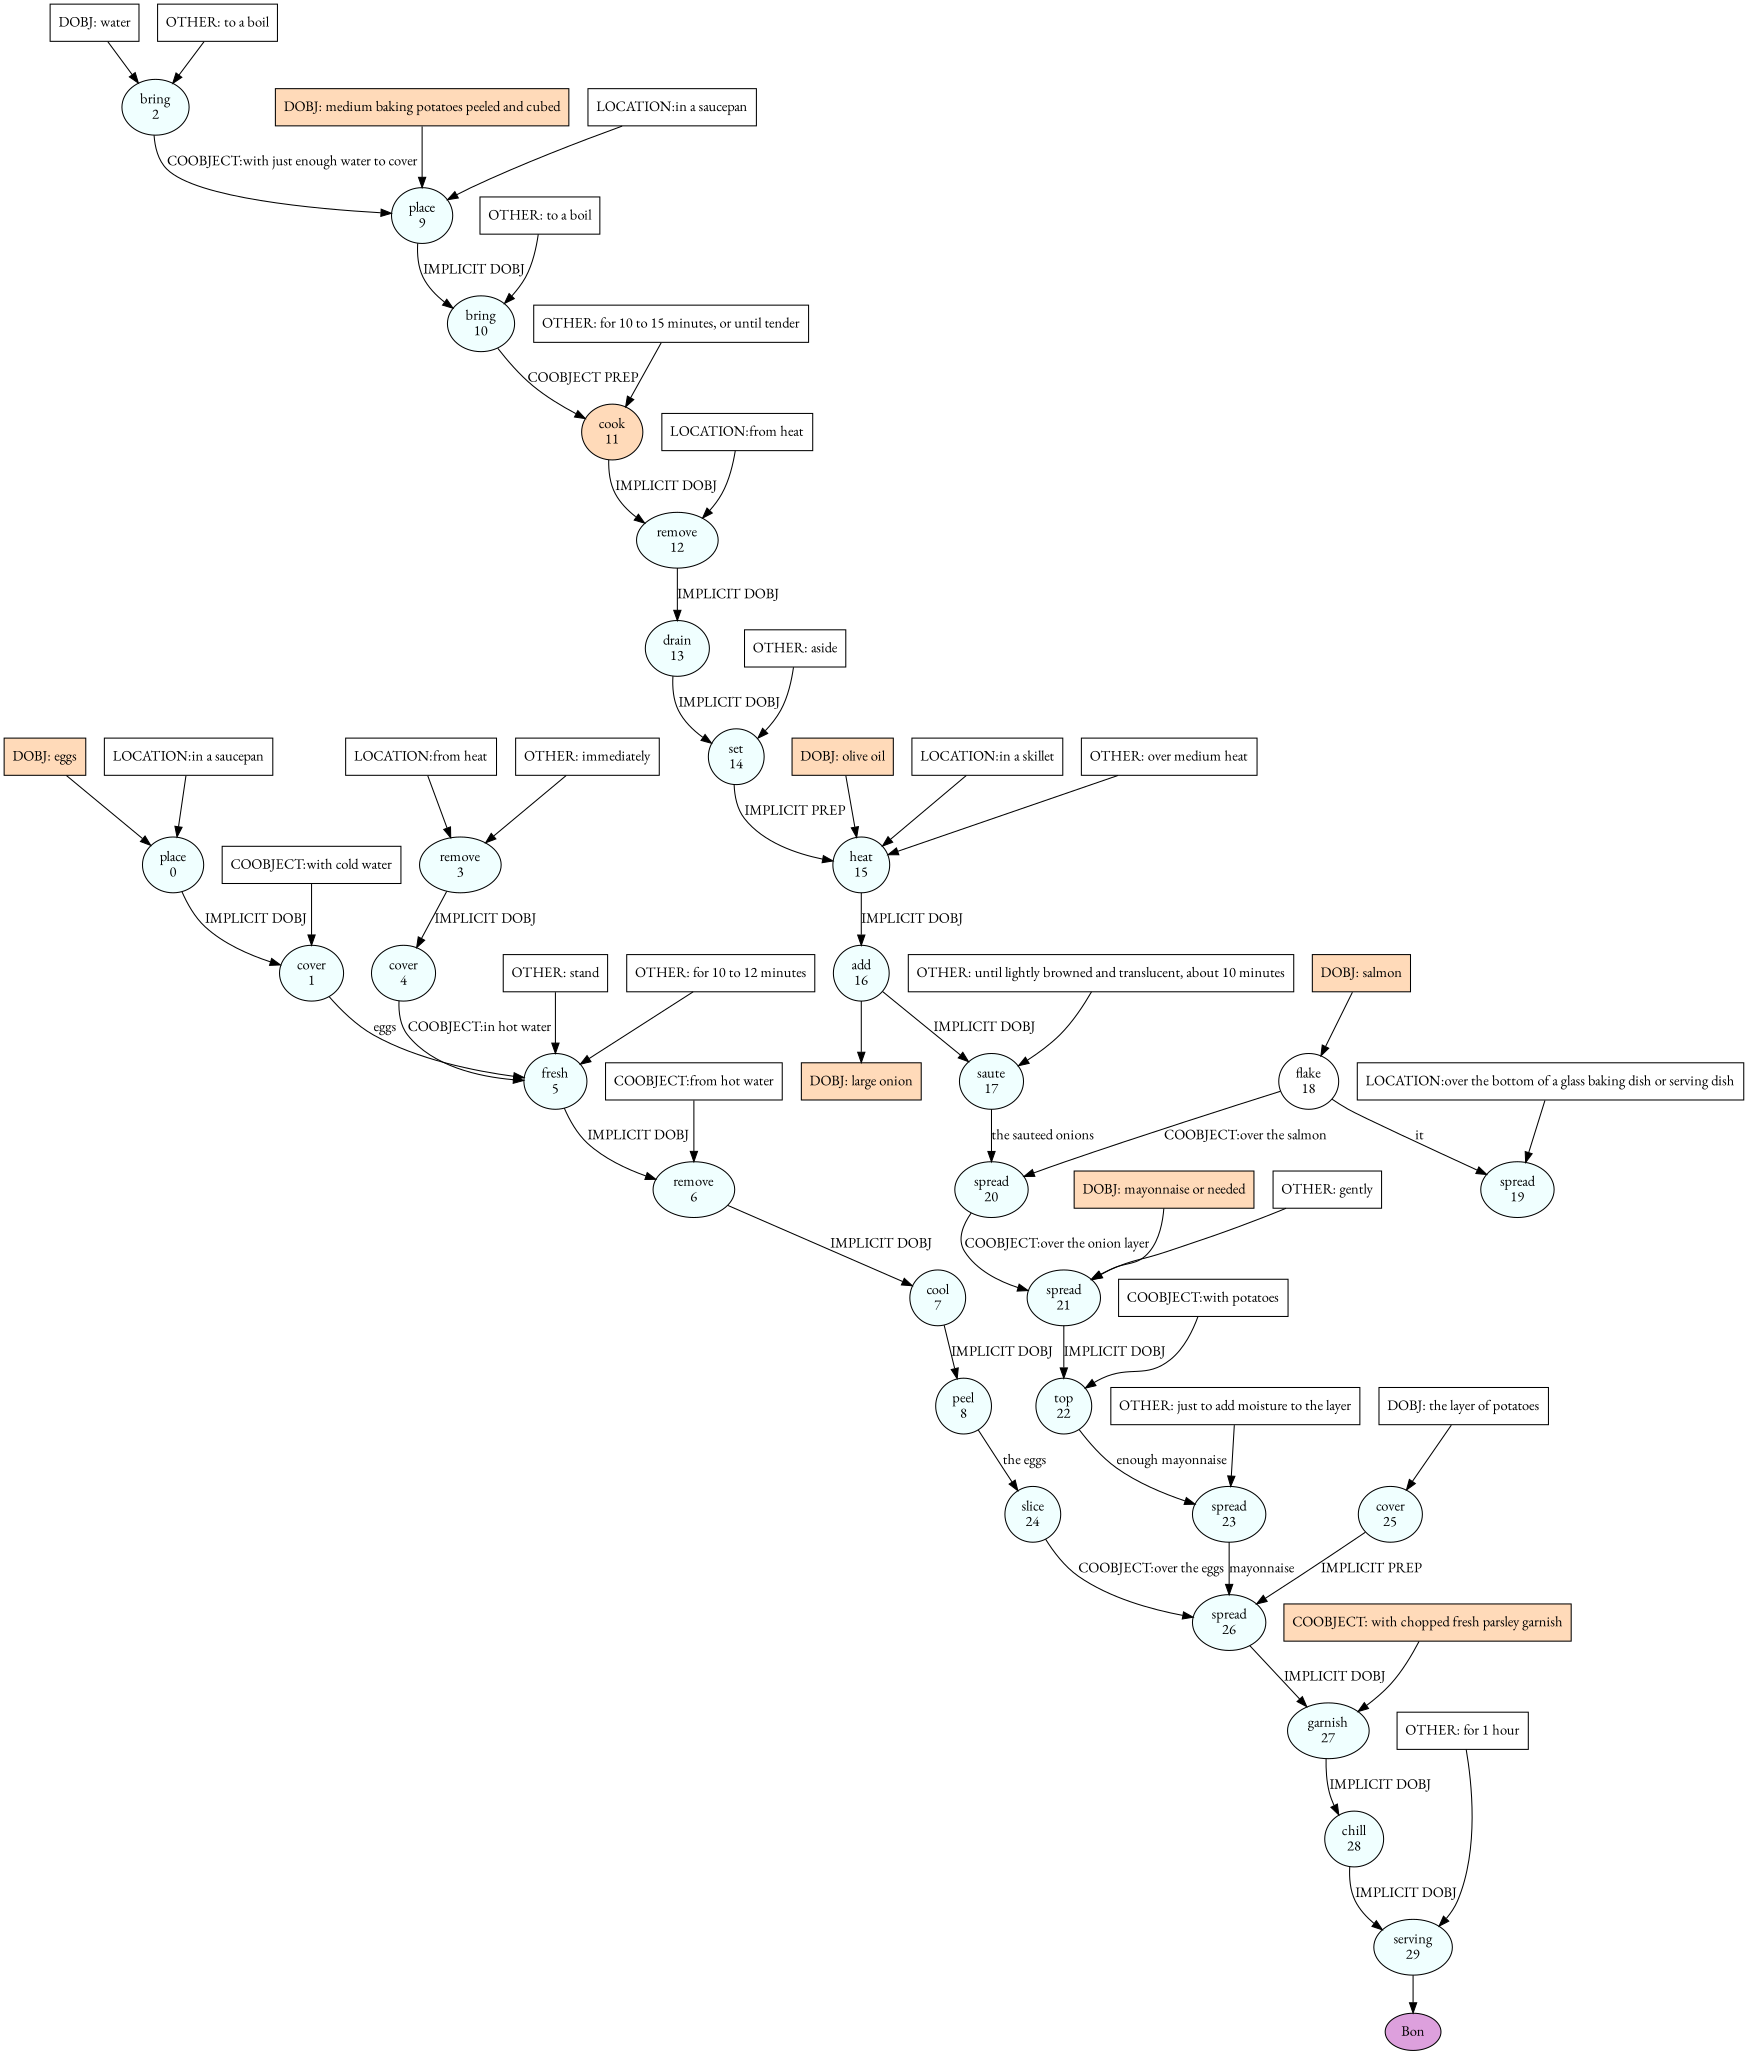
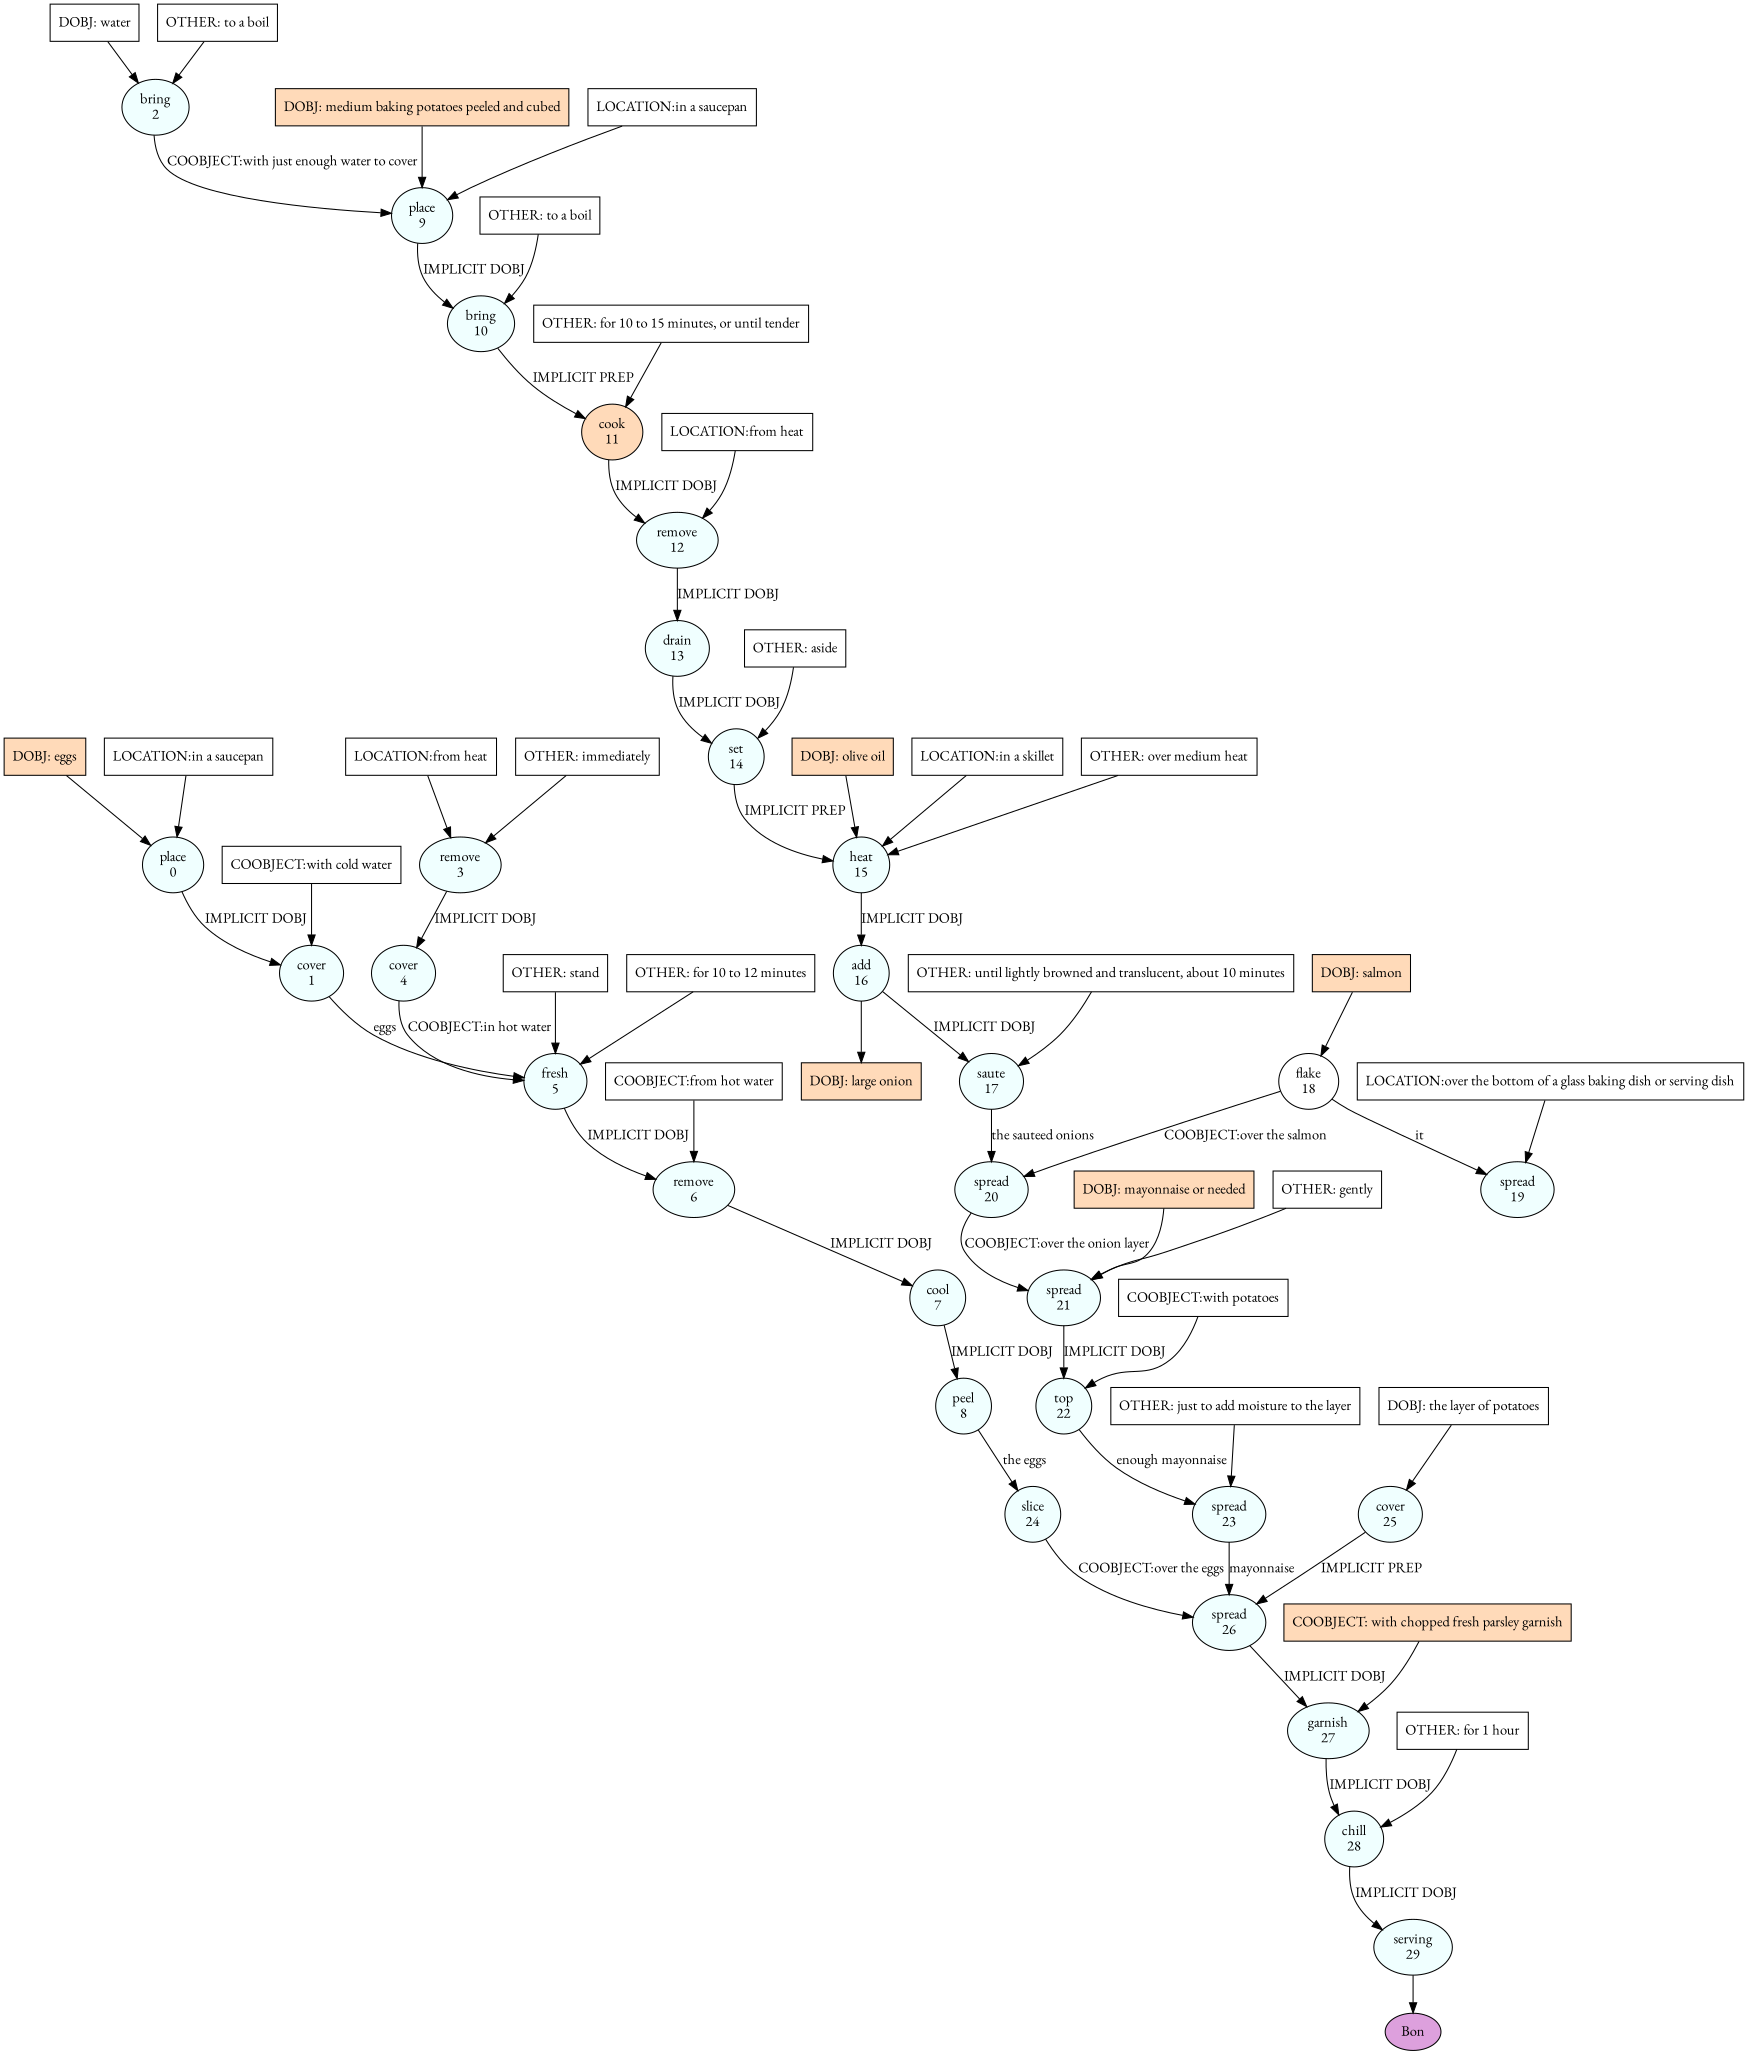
edge "bring 10" -> "cook 11": label "COOBJECT PREP" -> "IMPLICIT PREP"
edge "OTHER: for 1 hour" -> "serving 29": now "OTHER: for 1 hour" -> "chill 28"
